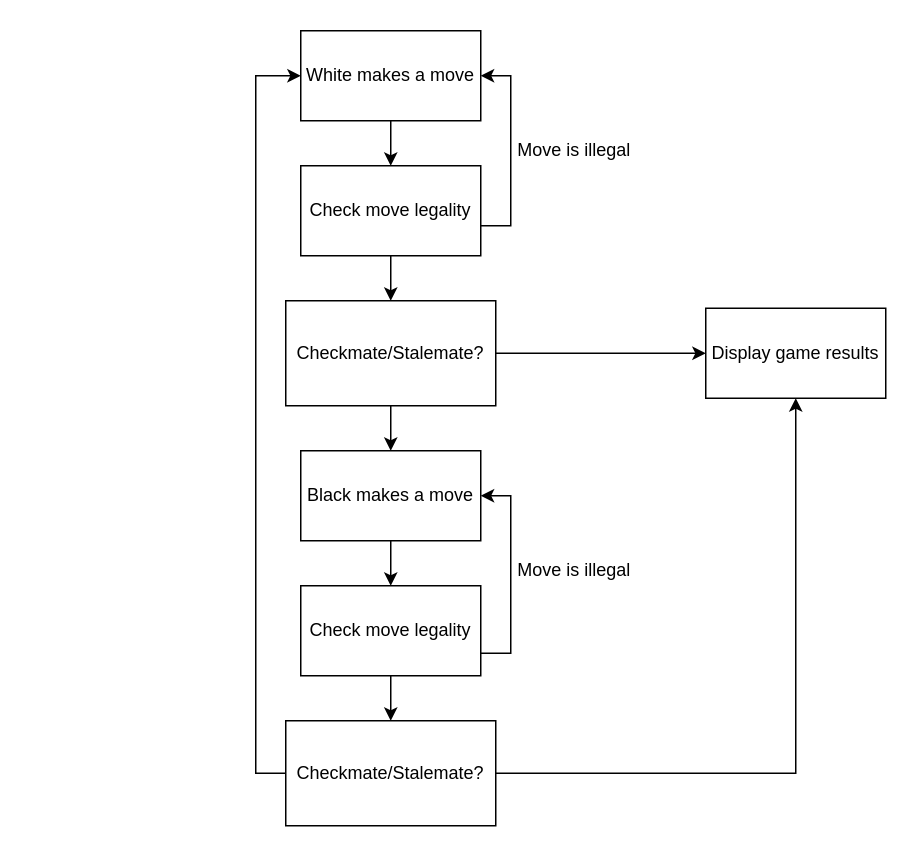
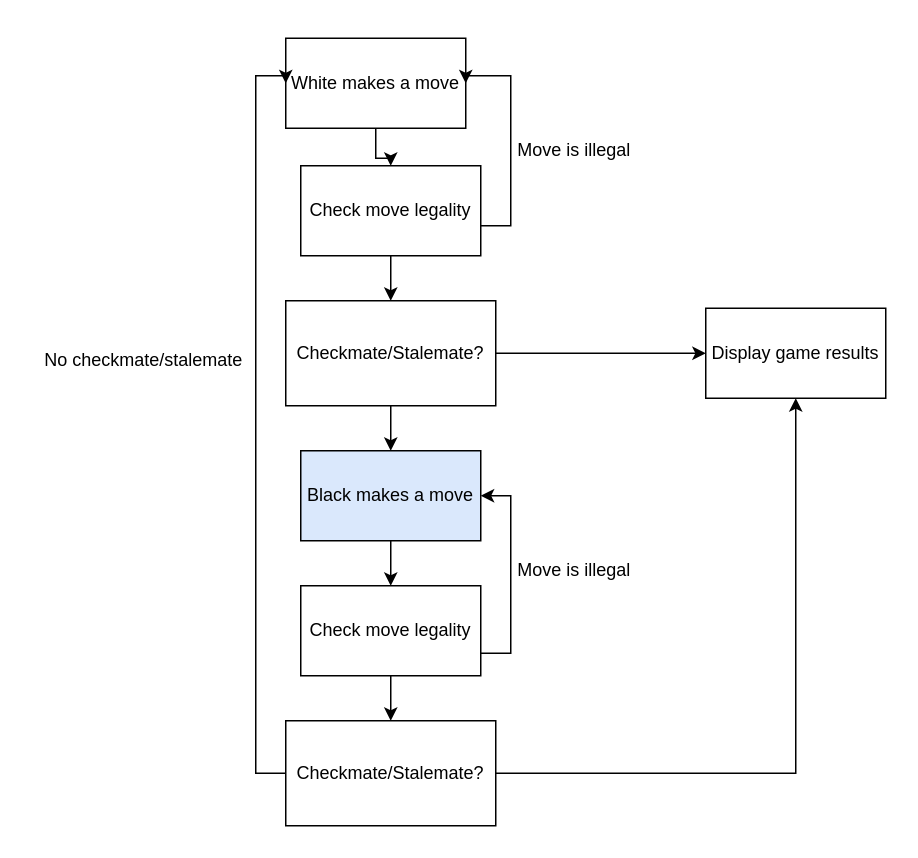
node "White makes a move": moved (391, 76) -> (376, 83)
node "No checkmate/stalemate": added
node "Black makes a move": fillcolor #ffffff -> #dae8fc
